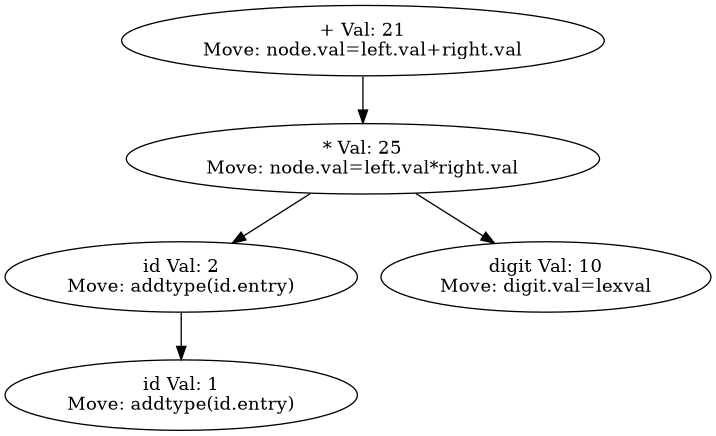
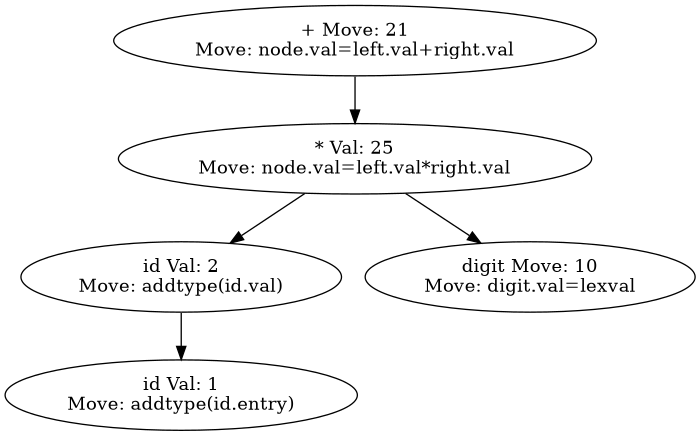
node "+ Val: 21 Move: node.val=left.val+right.val": label "+ Val: 21 Move: node.val=left.val+right.val" -> "+ Move: 21 Move: node.val=left.val+right.val"
node "id Val: 2 Move: addtype(id.entry)": label "id Val: 2 Move: addtype(id.entry)" -> "id Val: 2 Move: addtype(id.val)"
node "digit Val: 10 Move: digit.val=lexval": label "digit Val: 10 Move: digit.val=lexval" -> "digit Move: 10 Move: digit.val=lexval"
